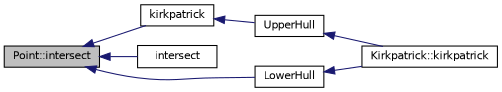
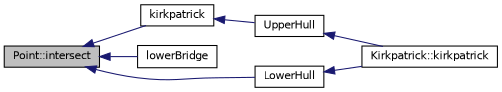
node "intersect": label "intersect" -> "lowerBridge"
